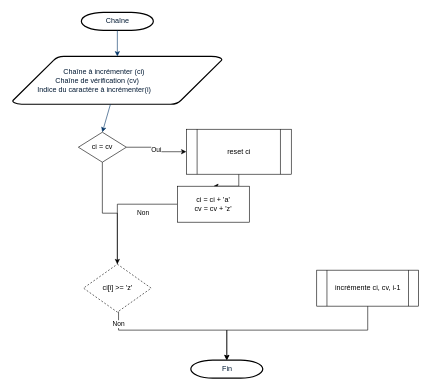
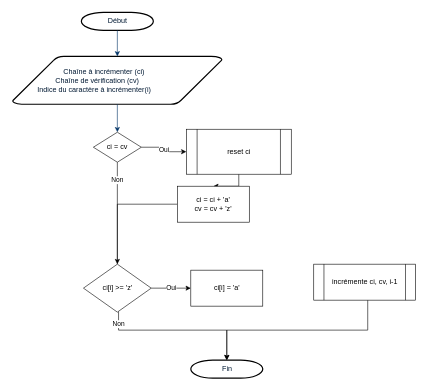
node "Chaîne": label "Chaîne" -> "Début"
node "ci = cv": moved (102, 147) -> (117, 147)
node "ci[i] >= 'z'": style dashed -> solid
edge "ci[i] >= 'z'" -> "ci[i] = 'a'": added, label "Oui"
node "ci[i] = 'a'": added
node "incrémente ci, cv, i-1": moved (368, 288) -> (365, 282)
